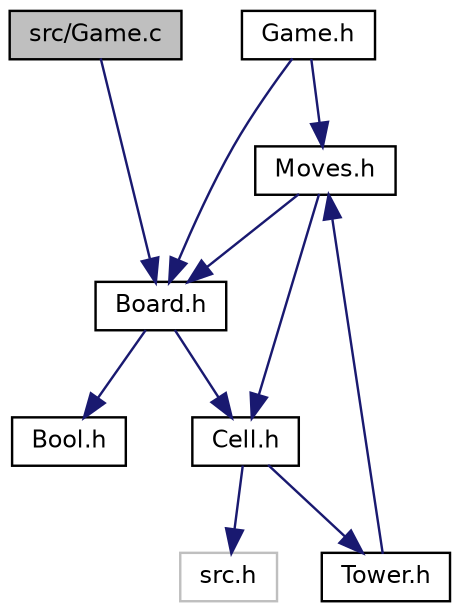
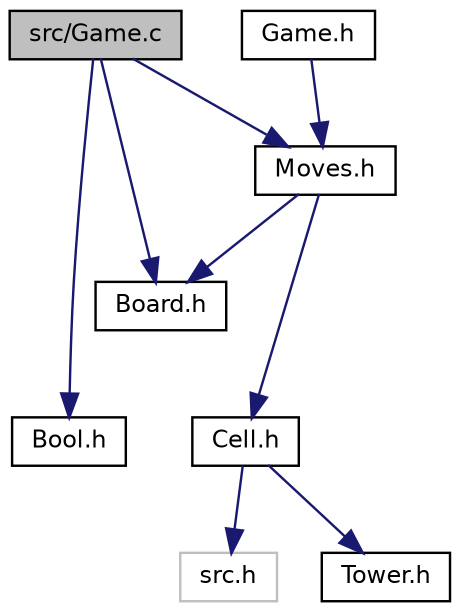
edge "Game.h" -> "Board.h": removed
edge "Board.h" -> "Bool.h": now "src/Game.c" -> "Bool.h"
edge "Board.h" -> "Cell.h": removed
edge "Tower.h" -> "Moves.h": now "src/Game.c" -> "Moves.h"
